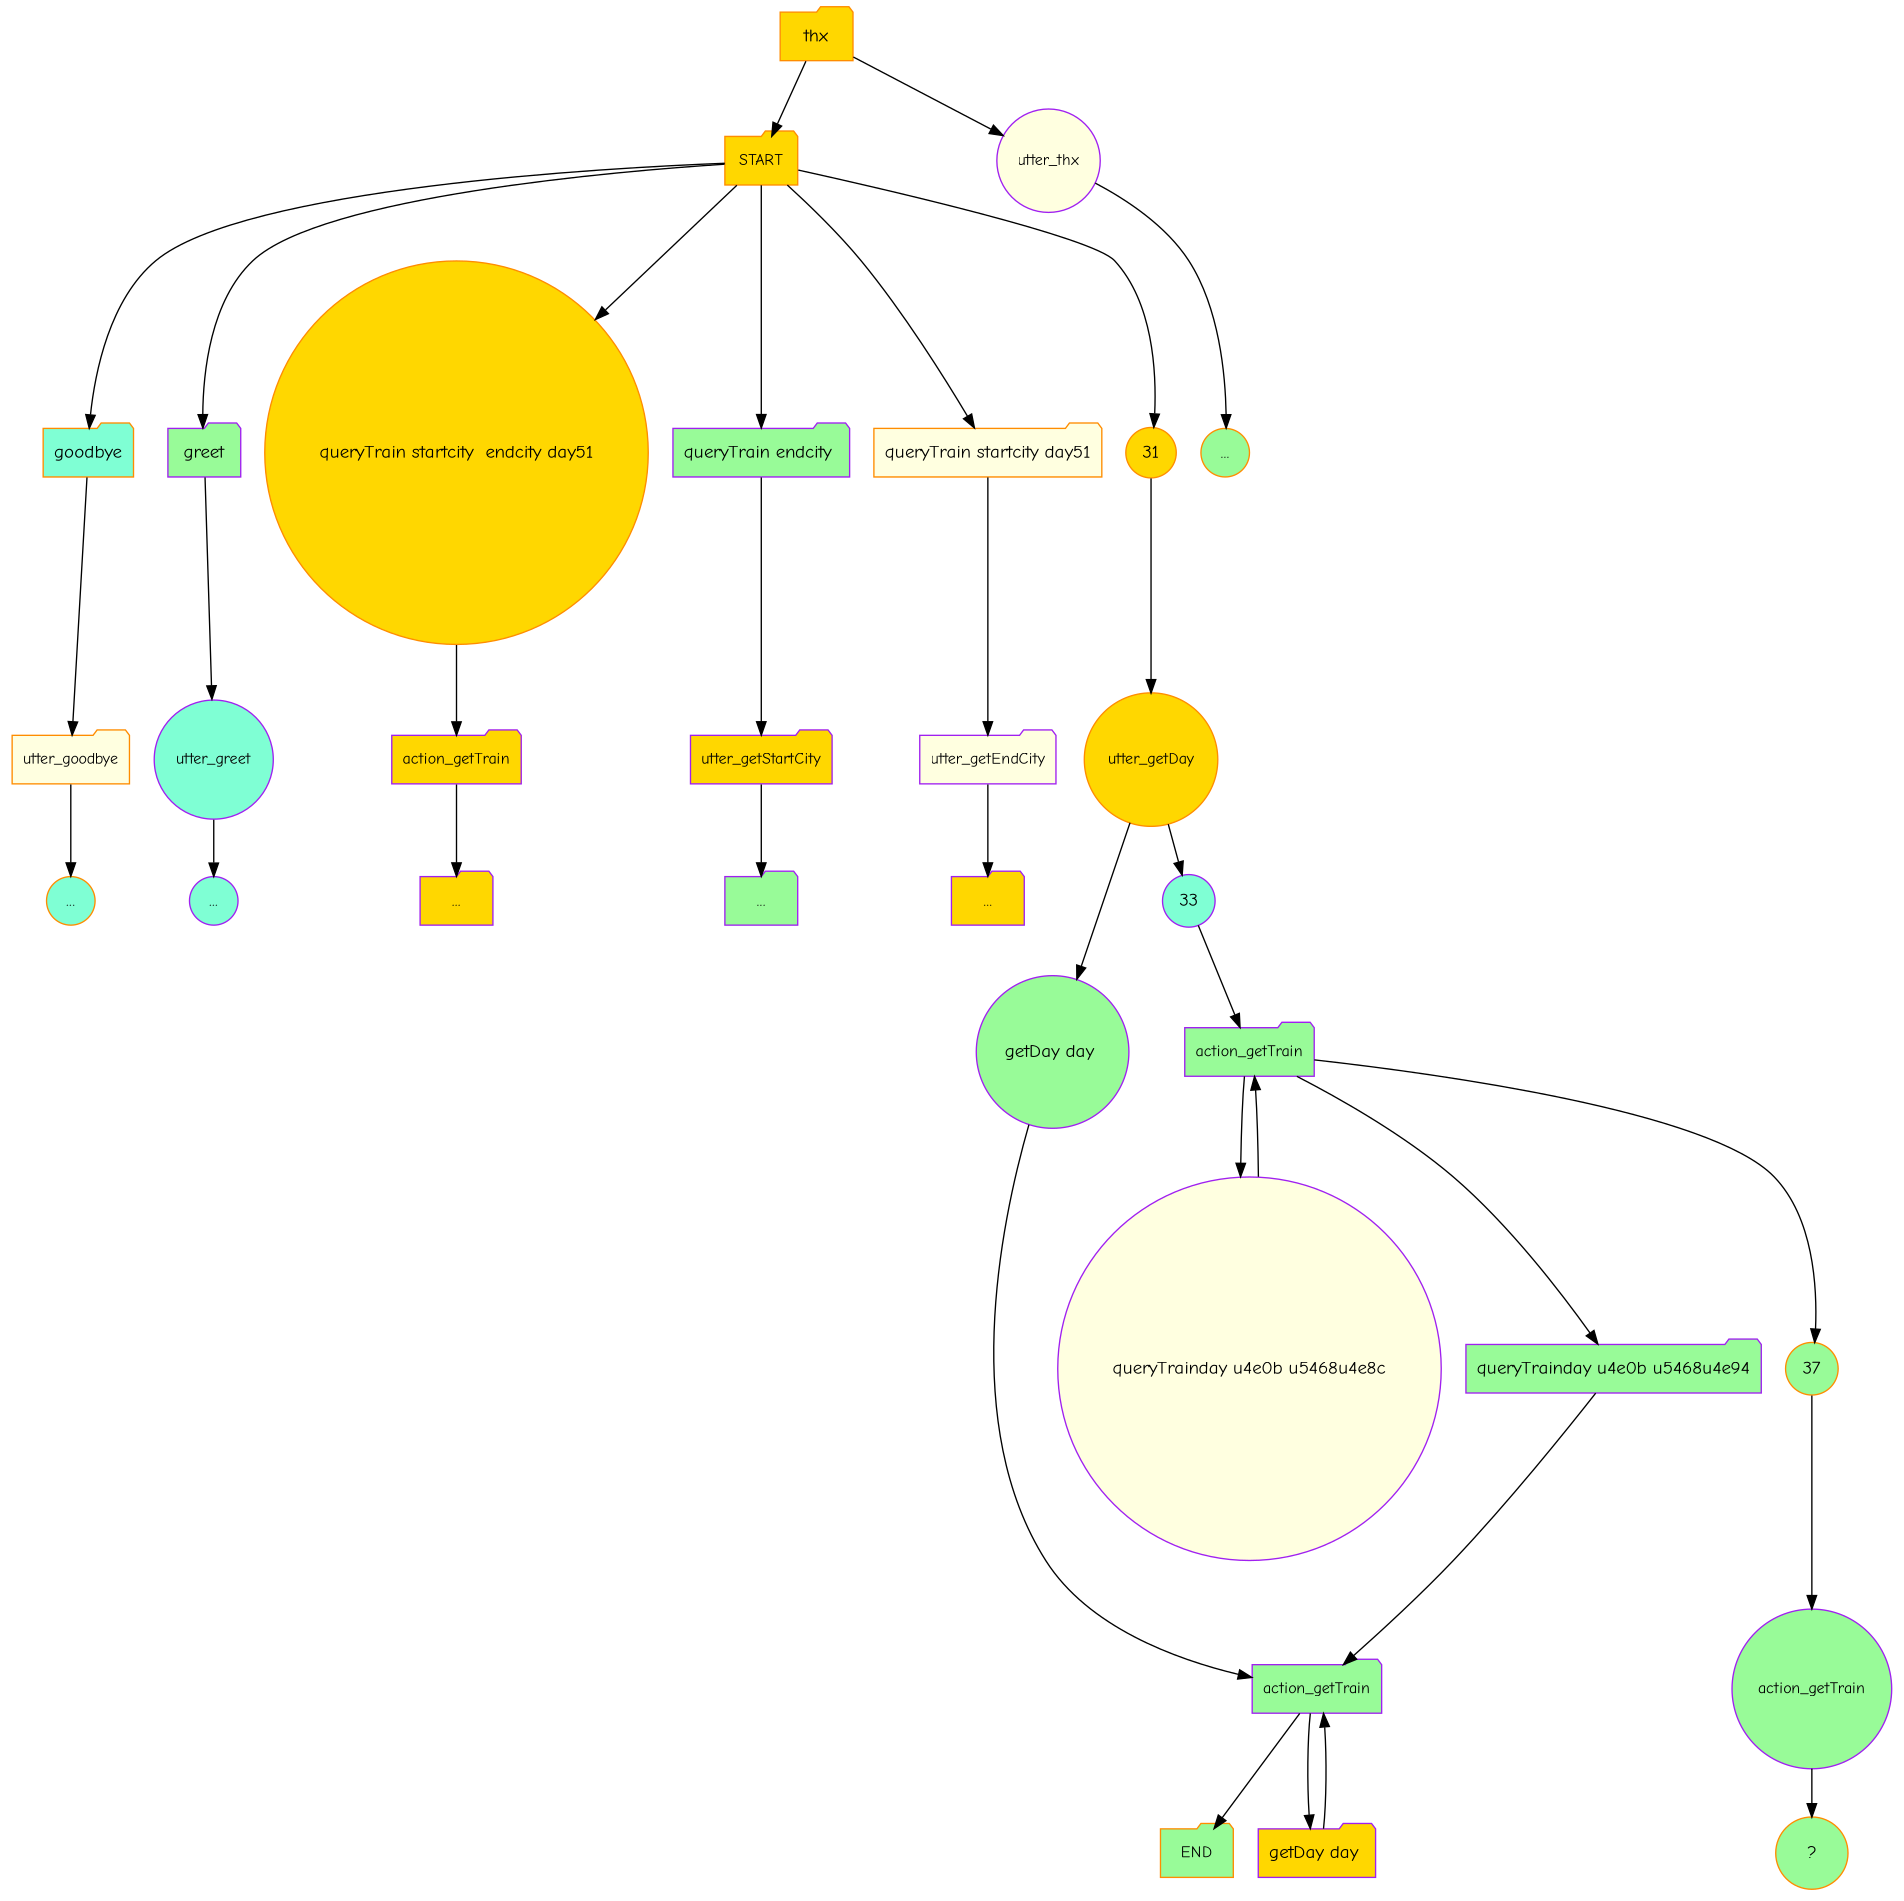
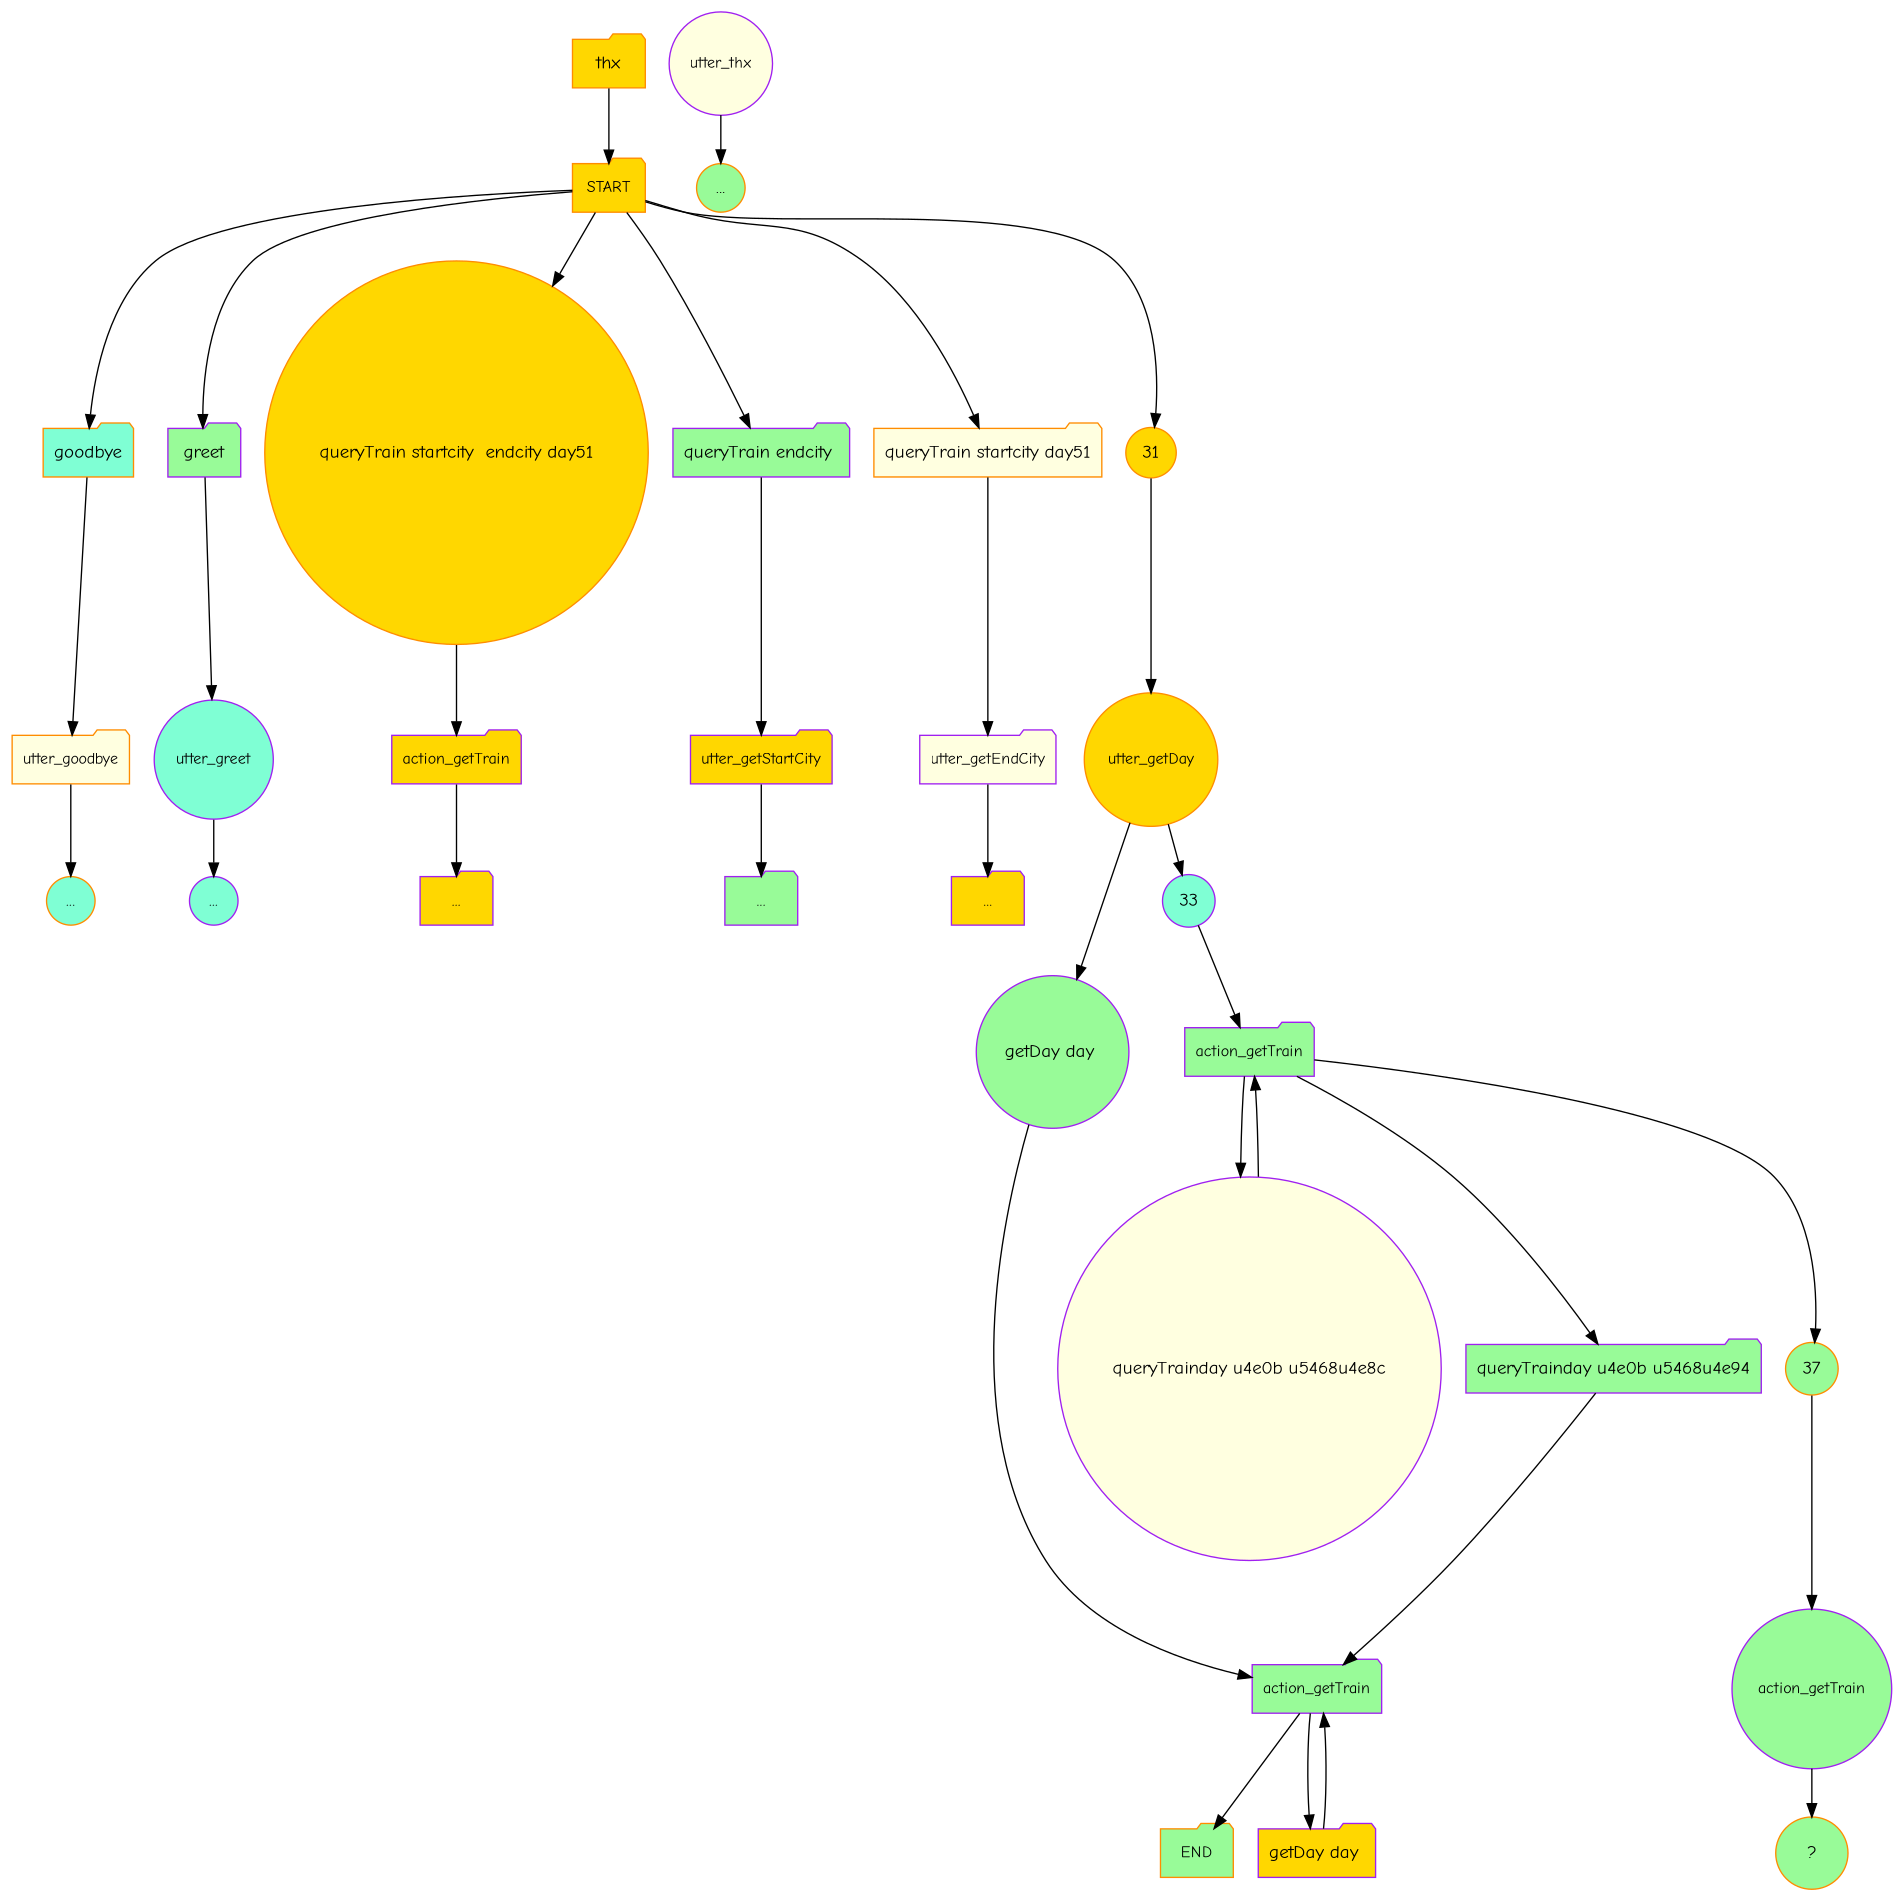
edge "thx" -> "utter_thx": removed
